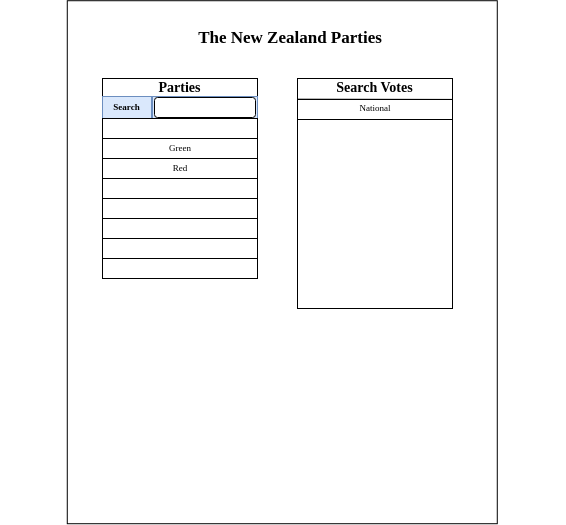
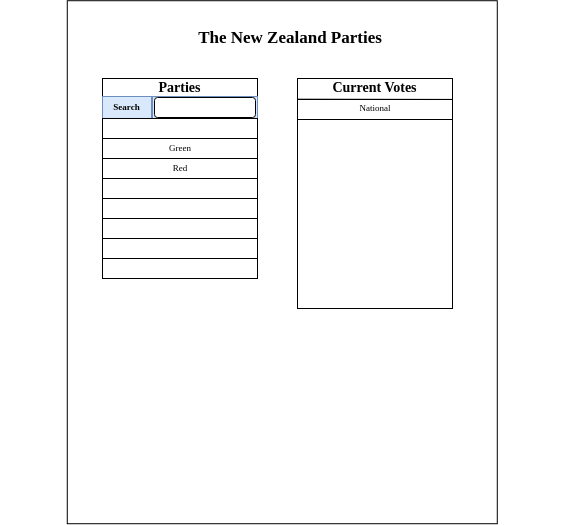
node "Search Votes": label "Search Votes" -> "Current Votes"
